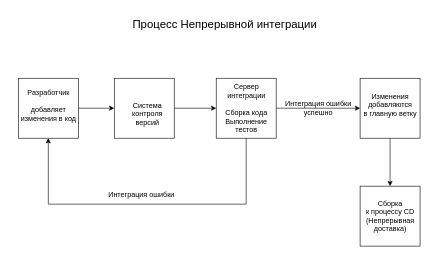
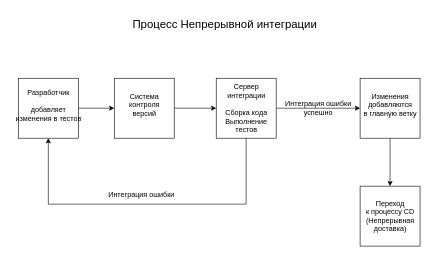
node "Разработчик добавляет изменения в код": label "Разработчик добавляет изменения в код" -> "Разработчик добавляет изменения в тестов"
node "Система контроля версий": moved (147, 114) -> (144, 105)
node "Сборка к процессу CD (Непрерывная доставка)": label "Сборка к процессу CD (Непрерывная доставка)" -> "Переход к процессу CD (Непрерывная доставка)"
